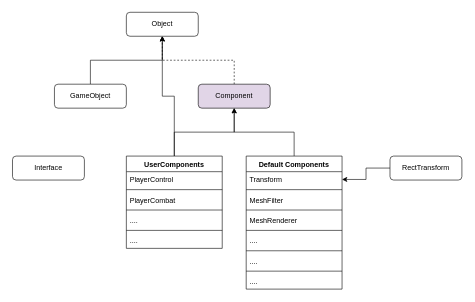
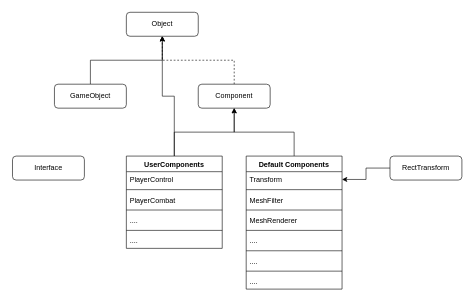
node "Component": fillcolor #e1d5e7 -> #ffffff
